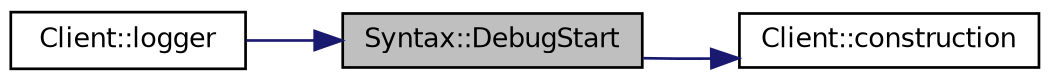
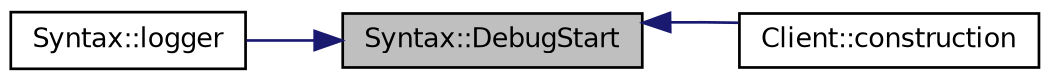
node "Client::logger": label "Client::logger" -> "Syntax::logger"
edge "Syntax::DebugStart" -> "Client::construction": reversed
